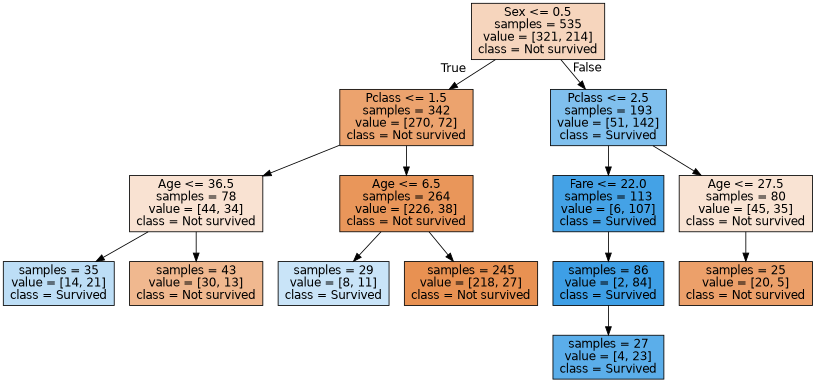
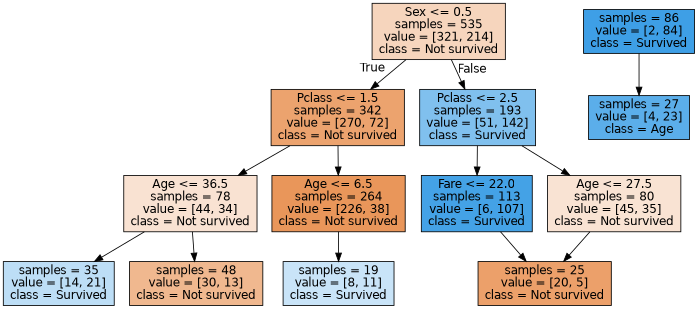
edge "Fare <= 22.0 samples = 113 value = [6, 107] class = Survived" -> "samples = 86 value = [2, 84] class = Survived": now "Fare <= 22.0 samples = 113 value = [6, 107] class = Survived" -> "samples = 25 value = [20, 5] class = Not survived"
node "samples = 43 value = [30, 13] class = Not survived": label "samples = 43 value = [30, 13] class = Not survived" -> "samples = 48 value = [30, 13] class = Not survived"
node "samples = 29 value = [8, 11] class = Survived": label "samples = 29 value = [8, 11] class = Survived" -> "samples = 19 value = [8, 11] class = Survived"
node "samples = 245 value = [218, 27] class = Not survived": removed
node "samples = 27 value = [4, 23] class = Survived": label "samples = 27 value = [4, 23] class = Survived" -> "samples = 27 value = [4, 23] class = Age"
